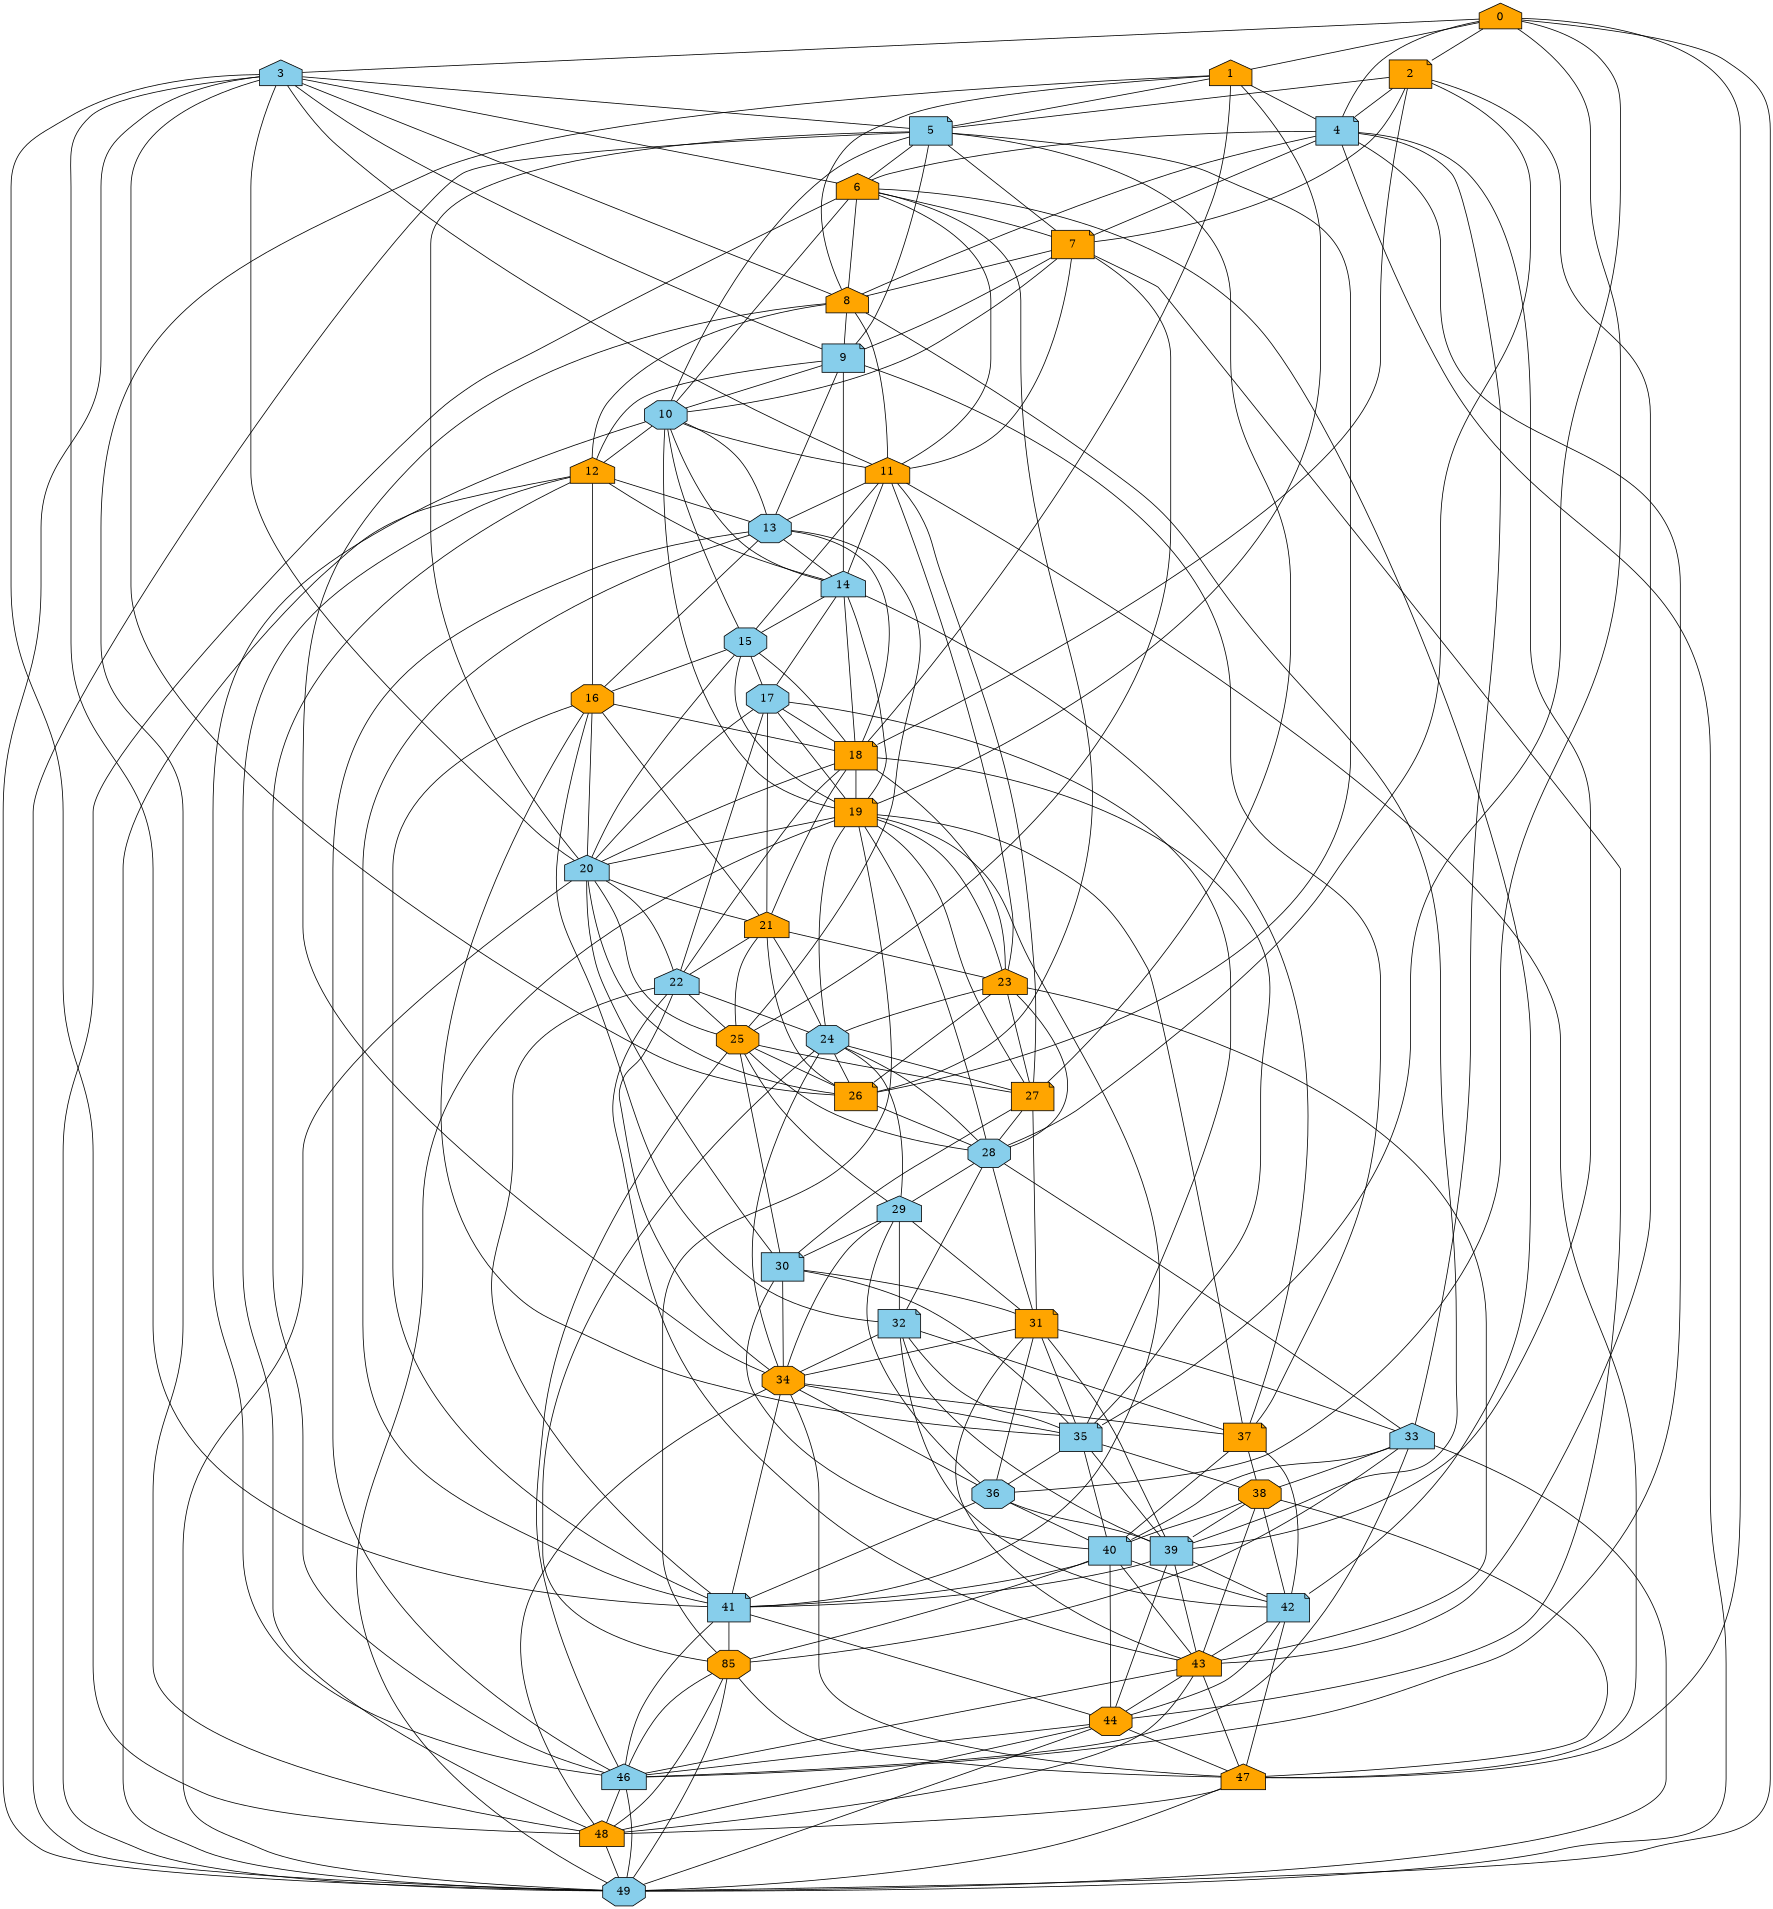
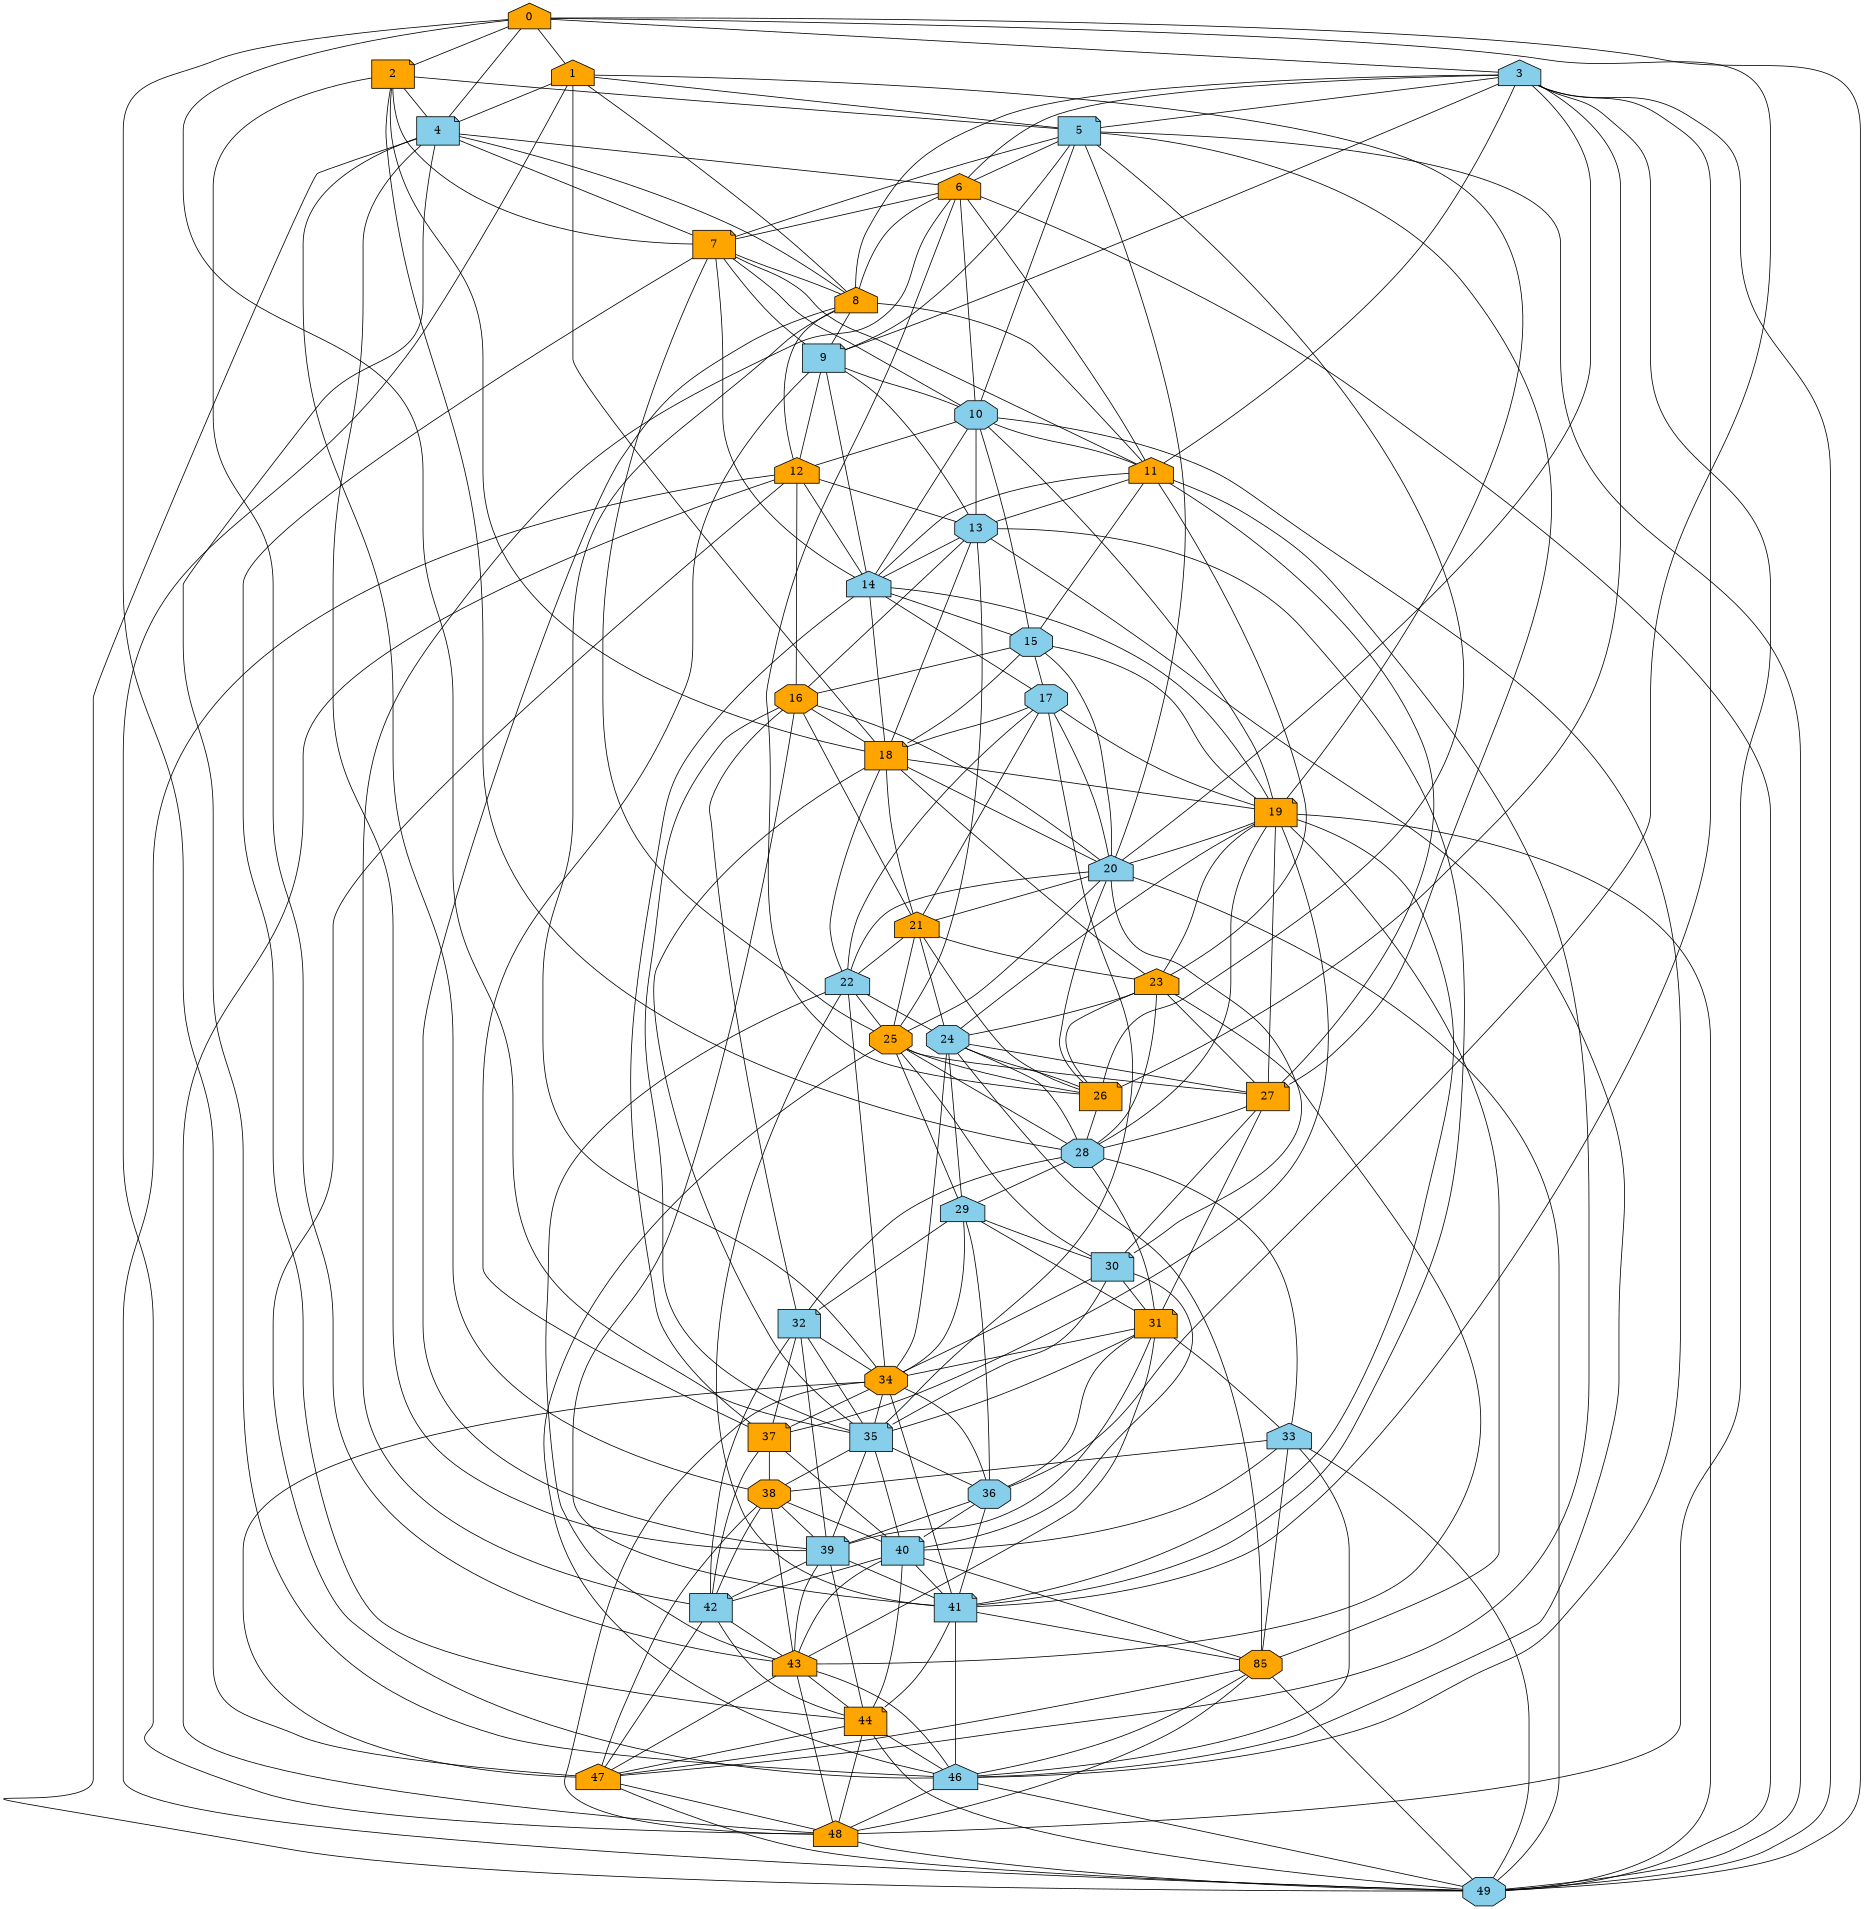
edge "7" -- "14": added
edge "4" -- "33": now "4" -- "38"
node "44": shape octagon -> note
